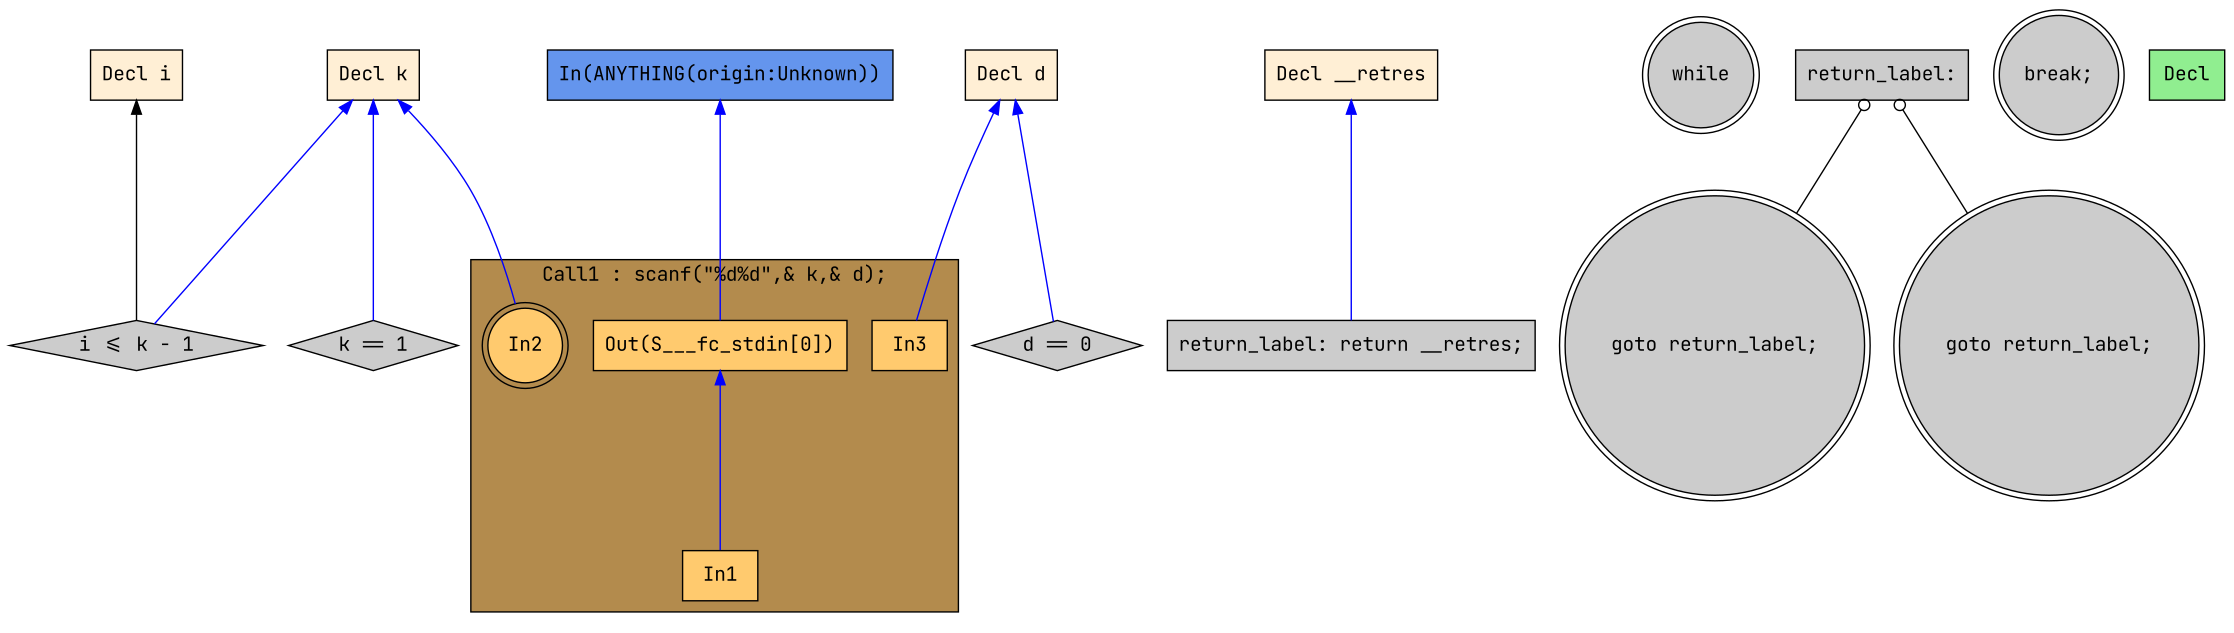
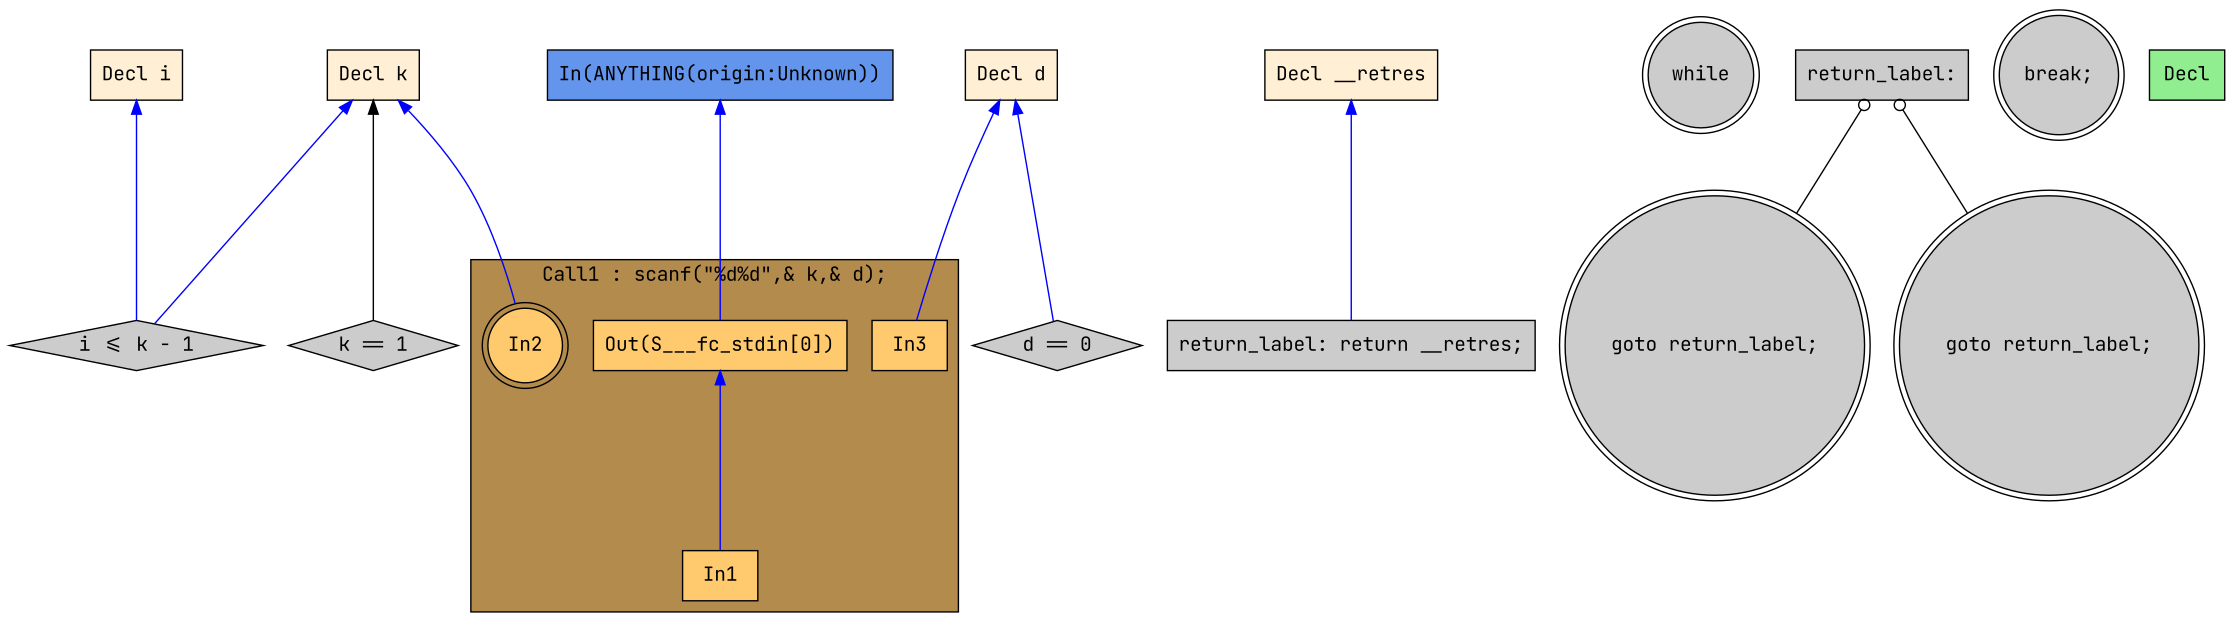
edge "i <= k - 1" -> "Decl i": color #000000 -> #0000ff
edge "k == 1" -> "Decl k": color #0000ff -> #000000
